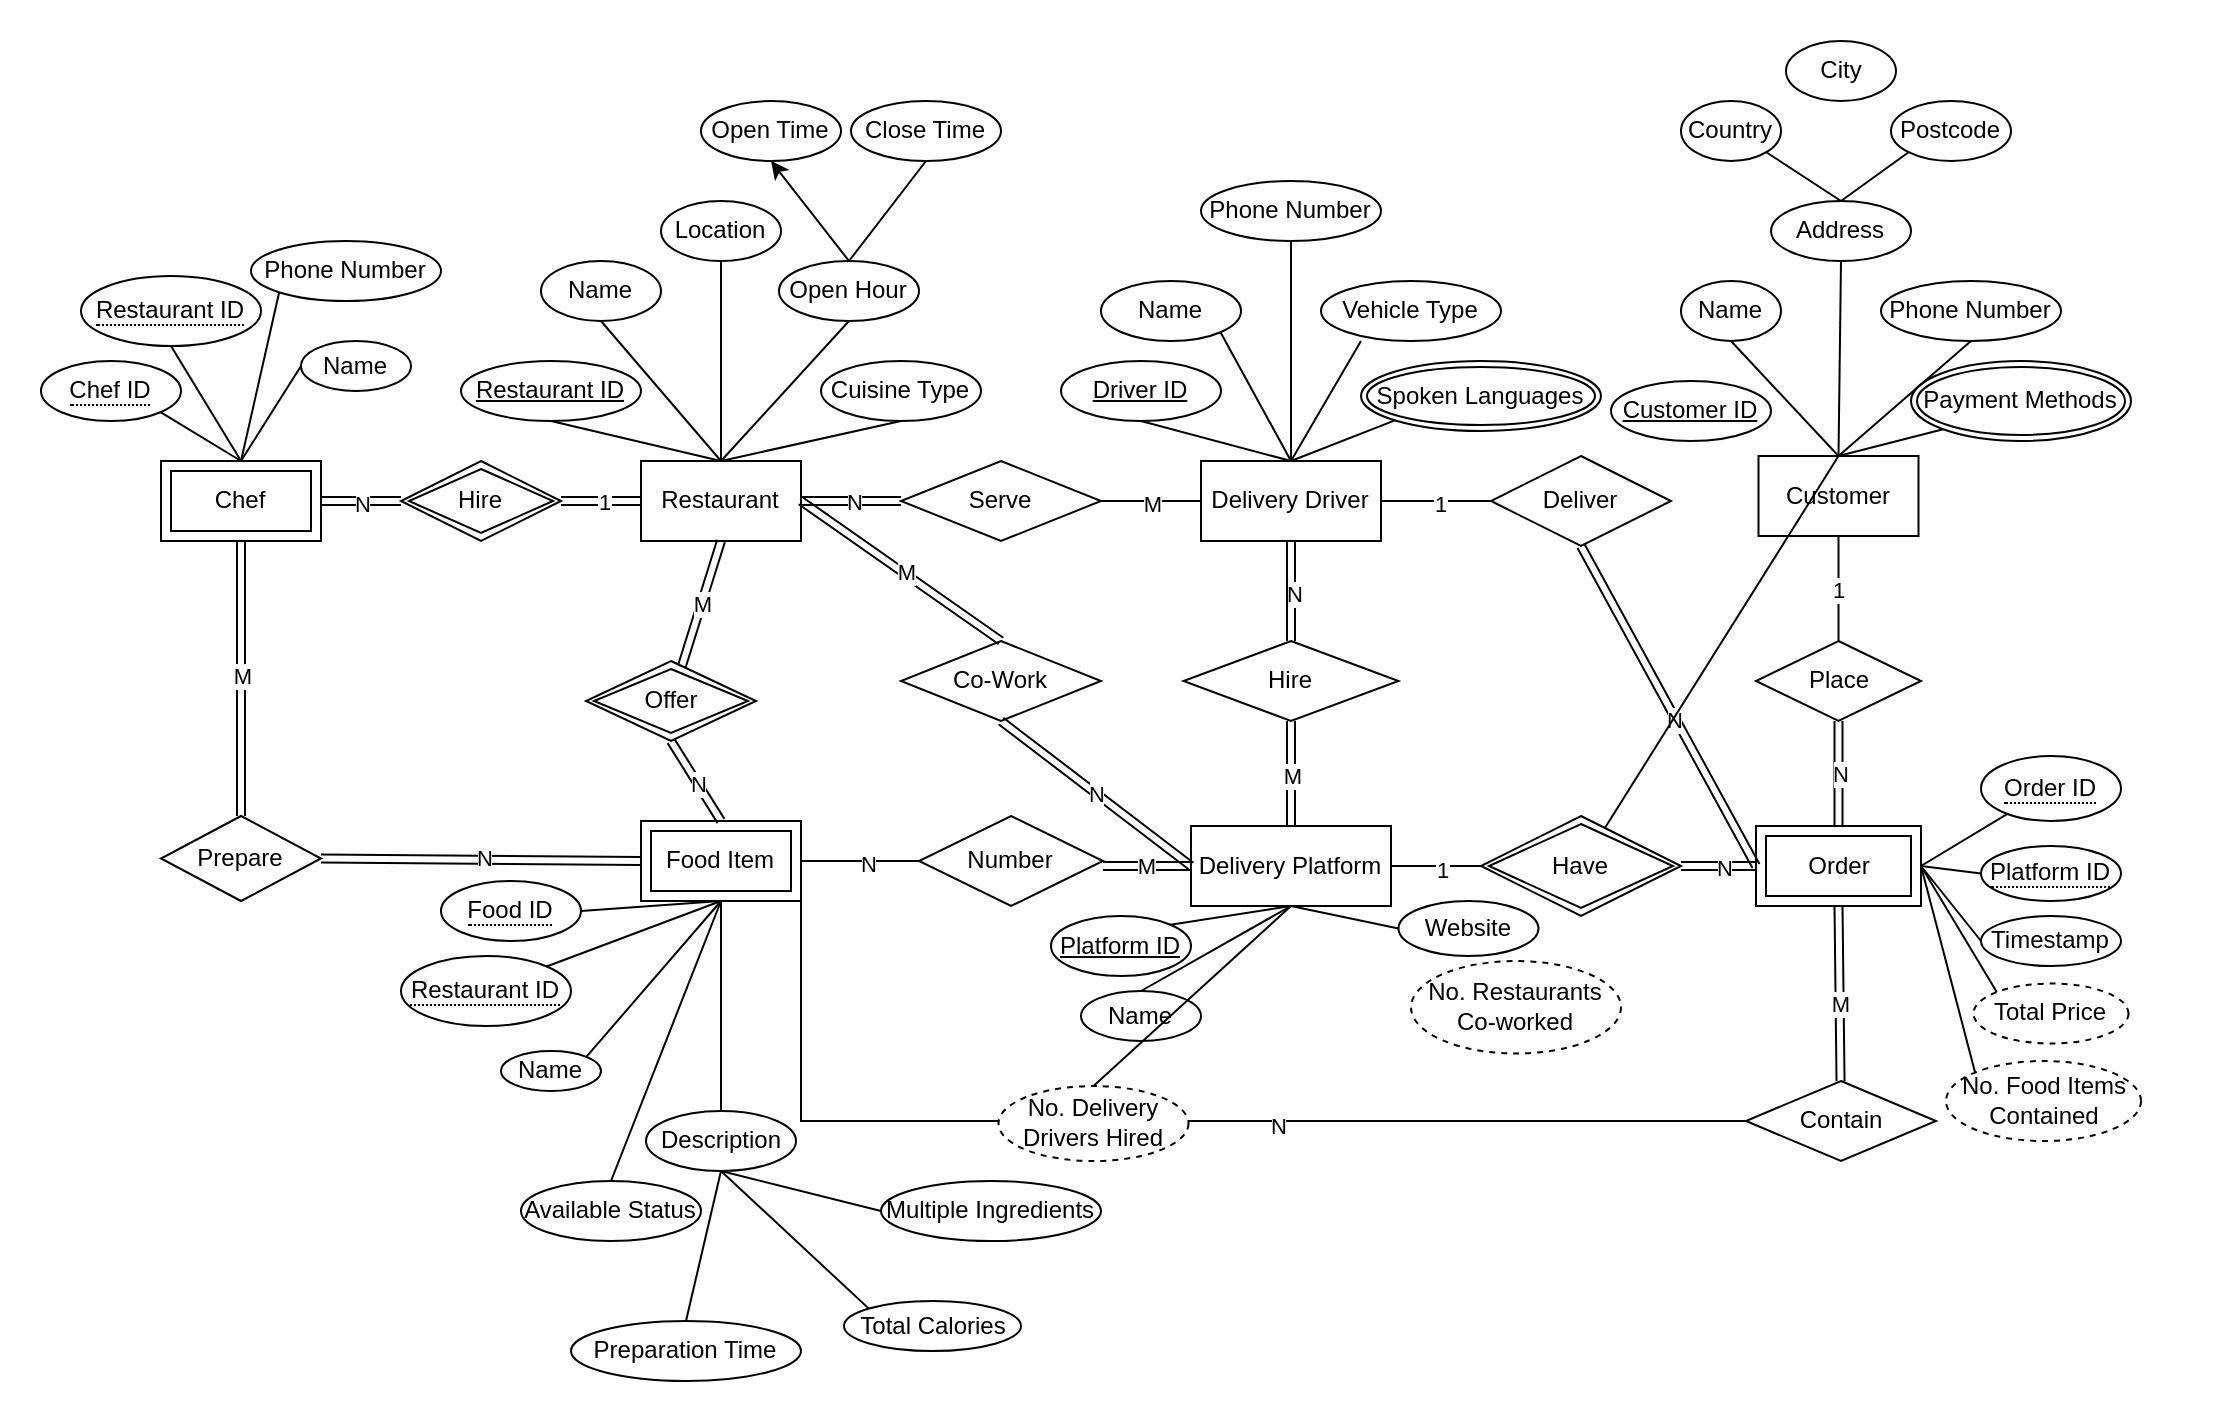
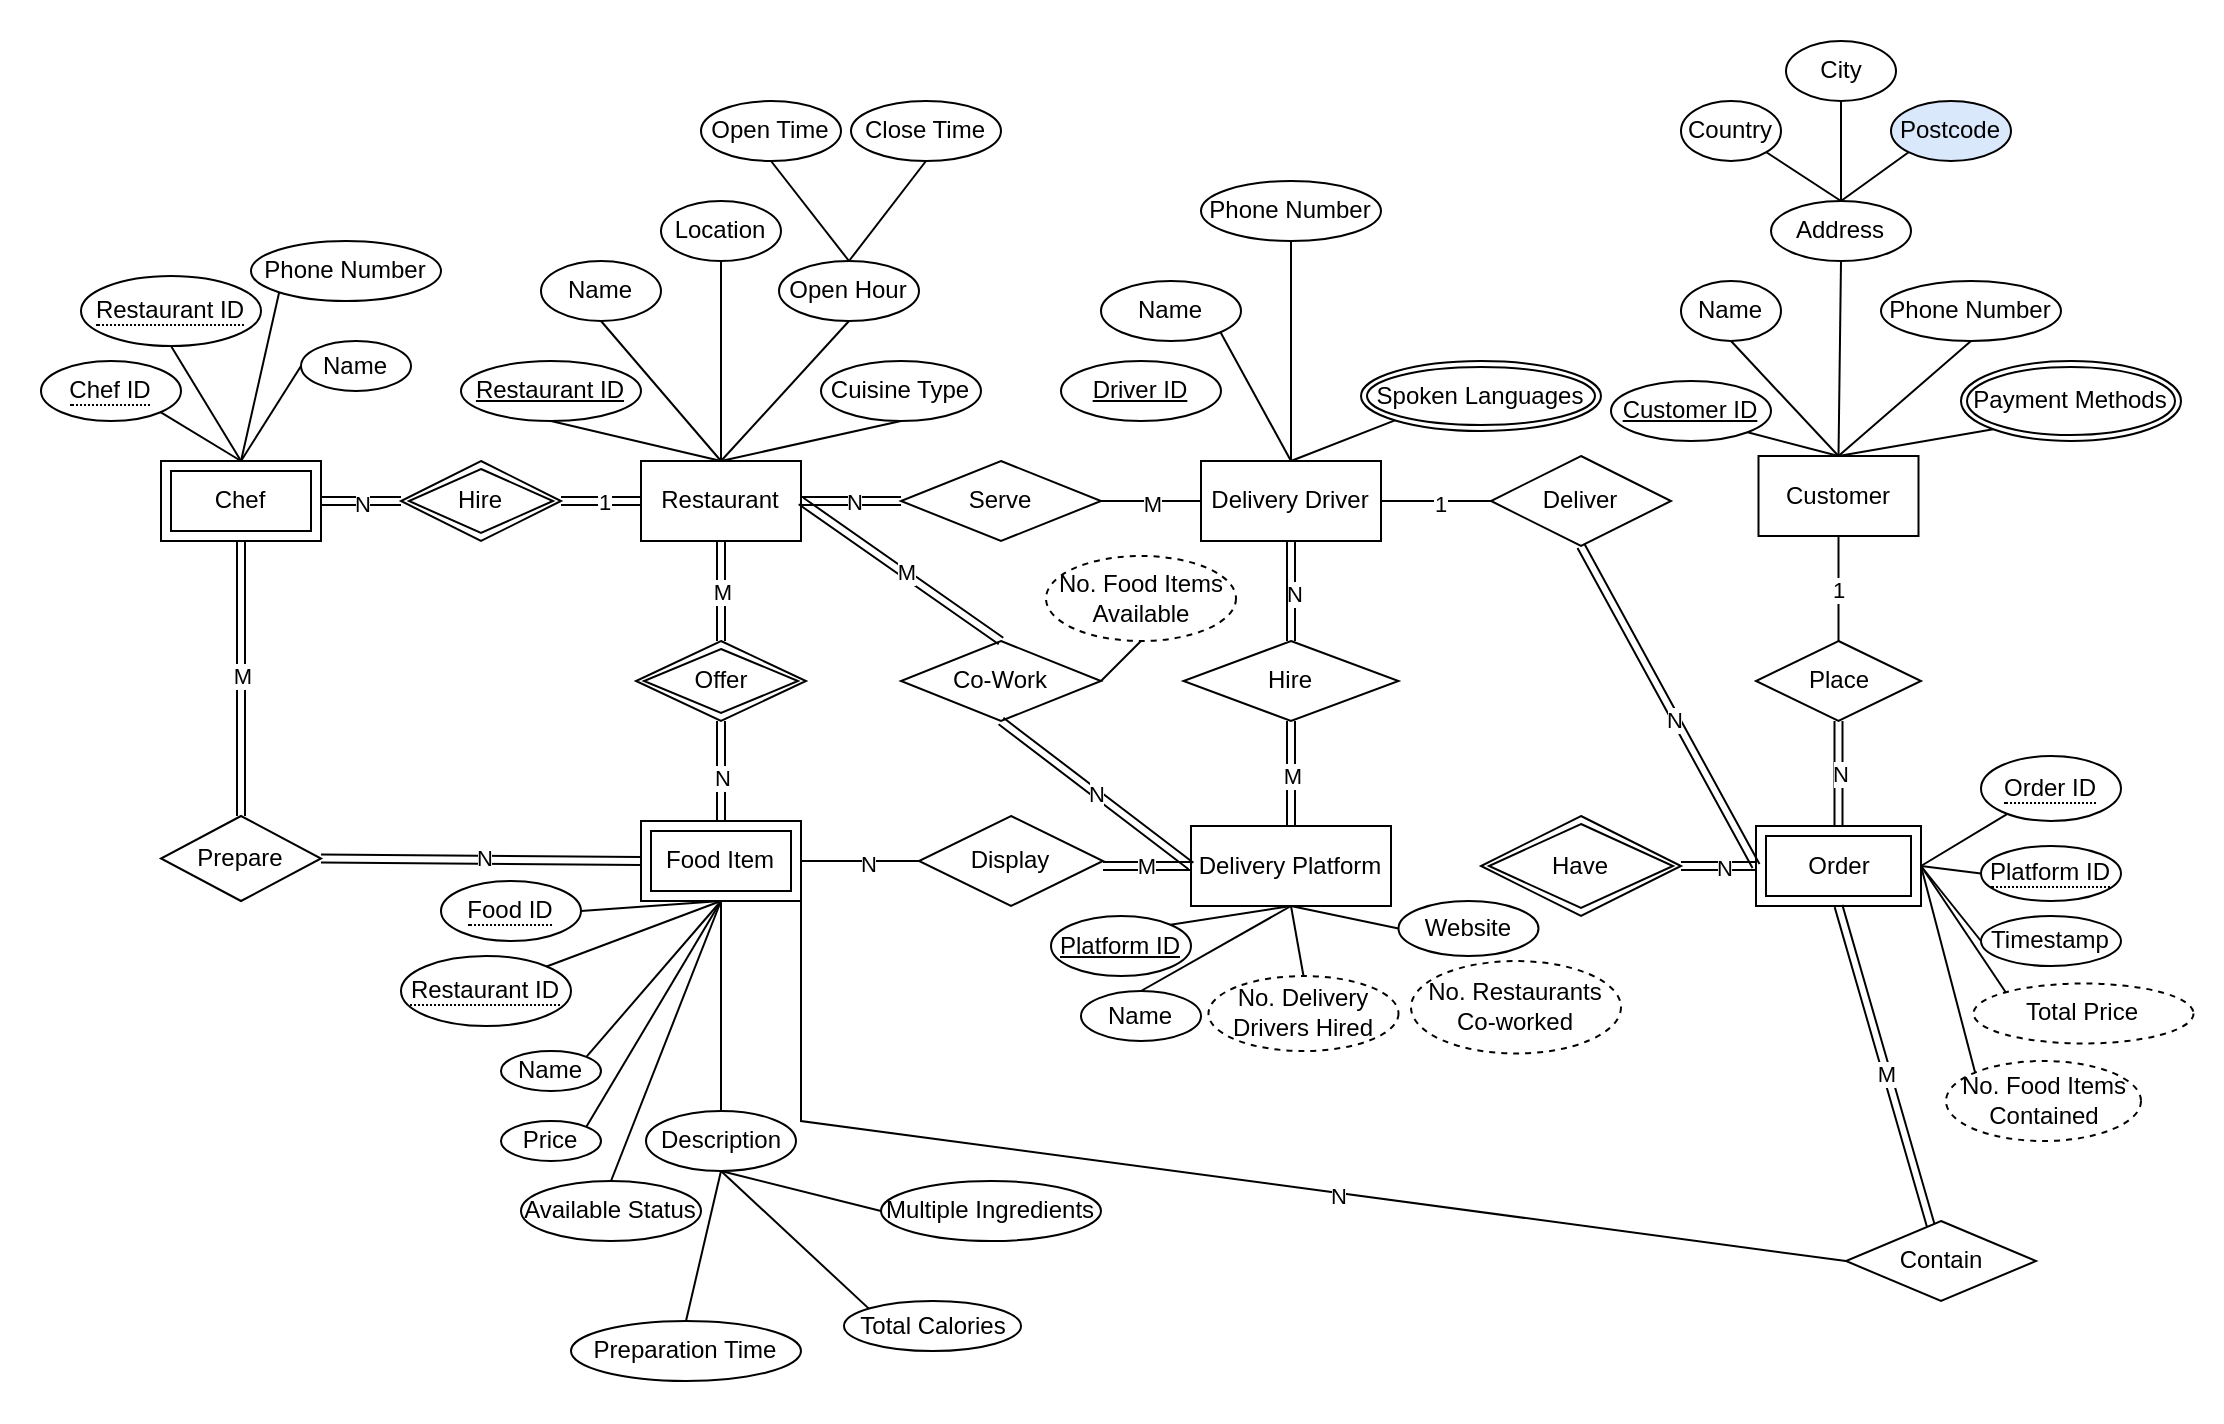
node "Postcode": fillcolor #ffffff -> #dae8fc
edge "City" -- "Address": added
edge "Open Hour" -> "Open Time": arrowhead classic -> none
node "Vehicle Type": removed
edge "Vehicle Type" -- "Delivery Driver": removed
node "Payment Methods": moved (2021, 401) -> (2071, 401)
edge "Driver ID" -- "Delivery Driver": removed
edge "Customer" -- "Have": now "Customer" -- "Customer ID"
node "No. Food Items Available": added
edge "No. Food Items Available" -- "Co-Work": added
node "Offer": moved (671, 701) -> (721, 681)
node "Number": label "Number" -> "Display"
edge "Delivery Platform" -- "Have": removed, label "1"
node "Total Price": size 155x60 -> 220x60
edge "Food Item" -- "Price": added
node "Contain": moved (1841, 1121) -> (1941, 1261)
node "No. Delivery Drivers Hired": moved (1094, 1124) -> (1304, 1014)
node "Price": added
